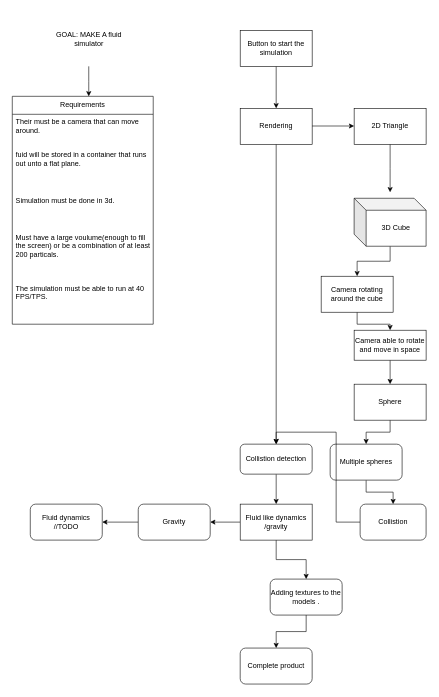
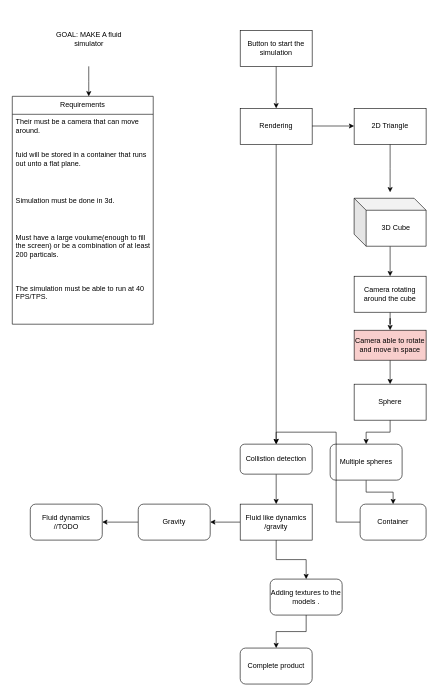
node "Camera rotating around the cube": moved (357, 294) -> (390, 294)
node "Camera able to rotate and move in space": fillcolor #ffffff -> #f8cecc
node "Collistion": label "Collistion" -> "Container"
